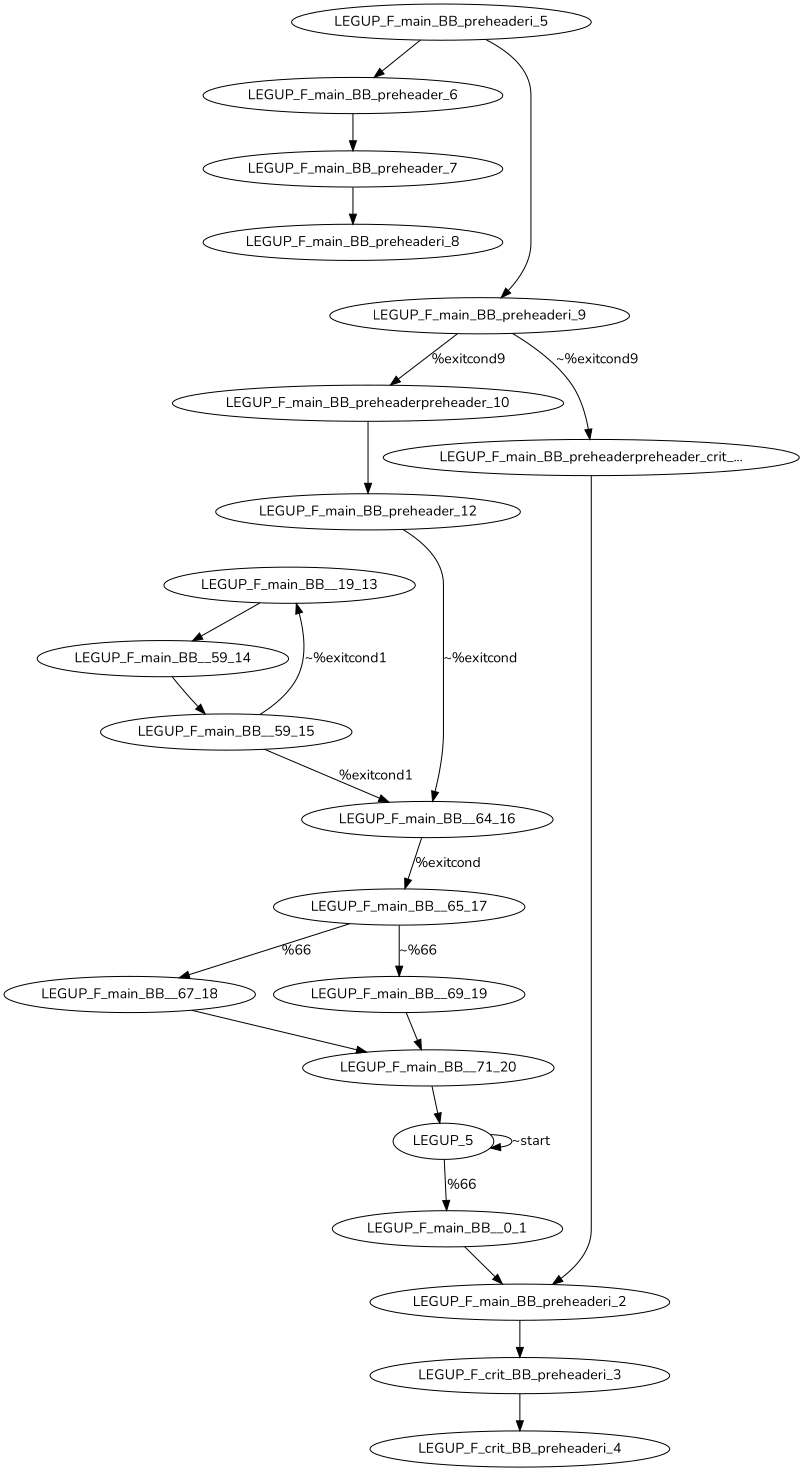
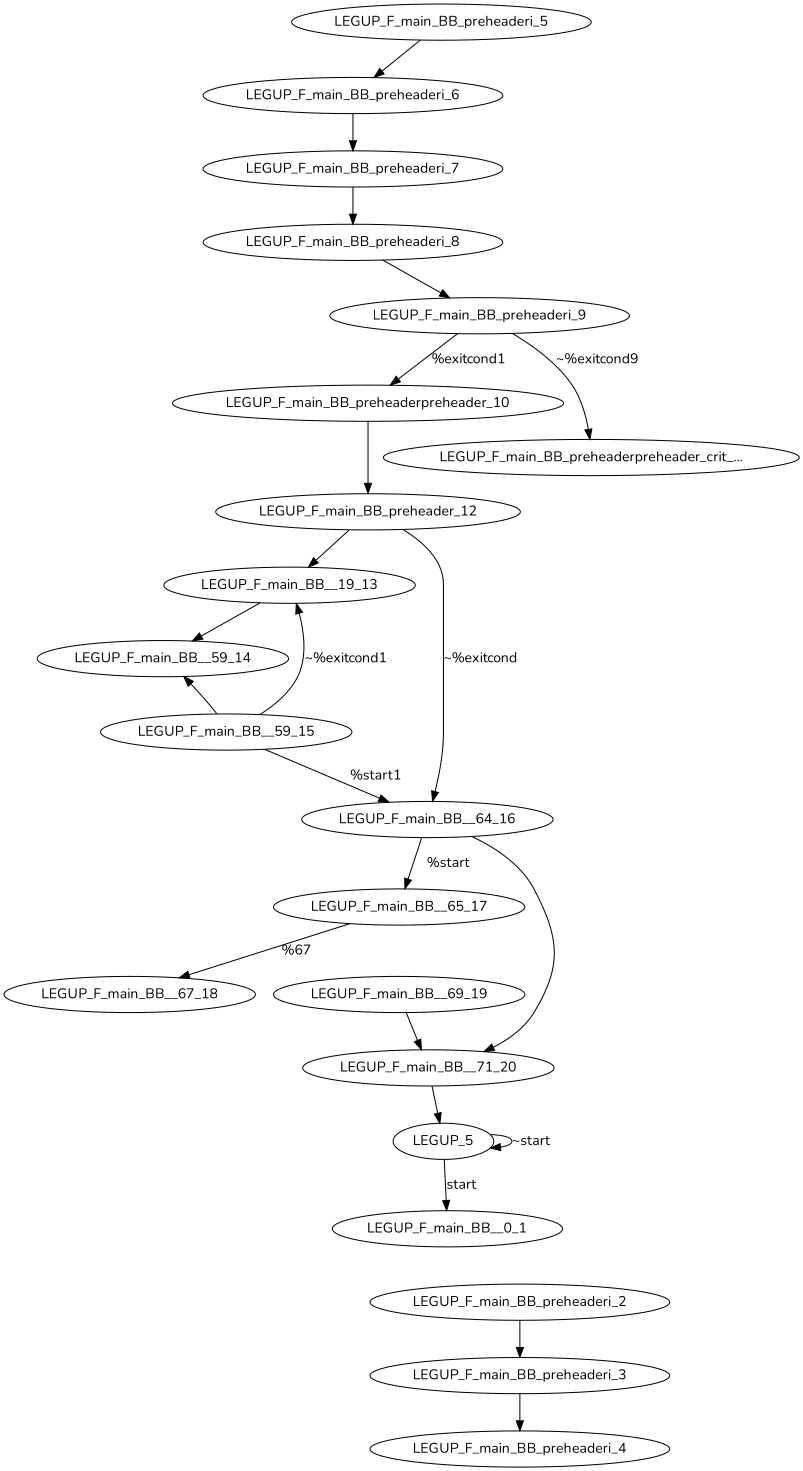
node "LEGUP_F_main_BB_preheader_6": label "LEGUP_F_main_BB_preheader_6" -> "LEGUP_F_main_BB_preheaderi_6"
edge "LEGUP_F_main_BB_preheaderi_5" -> "LEGUP_F_main_BB_preheaderi_9": now "LEGUP_F_main_BB_preheaderi_8" -> "LEGUP_F_main_BB_preheaderi_9"
node "LEGUP_F_main_BB_preheader_7": label "LEGUP_F_main_BB_preheader_7" -> "LEGUP_F_main_BB_preheaderi_7"
edge "LEGUP_F_main_BB_preheaderi_9" -> "LEGUP_F_main_BB_preheaderpreheader_10": label "%exitcond9" -> "%exitcond1"
edge "LEGUP_F_main_BB_preheader_12" -> "LEGUP_F_main_BB__19_13": added
edge "LEGUP_F_main_BB__59_14" -> "LEGUP_F_main_BB__59_15": reversed
edge "LEGUP_F_main_BB__59_15" -> "LEGUP_F_main_BB__64_16": label "%exitcond1" -> "%start1"
edge "LEGUP_F_main_BB__64_16" -> "LEGUP_F_main_BB__65_17": label "%exitcond" -> "%start"
edge "LEGUP_F_main_BB_preheaderpreheader_crit_..." -> "LEGUP_F_main_BB_preheaderi_2": removed
edge "LEGUP_F_main_BB__65_17" -> "LEGUP_F_main_BB__69_19": removed, label "~%66"
edge "LEGUP_F_main_BB__65_17" -> "LEGUP_F_main_BB__67_18": label "%66" -> "%67"
edge "LEGUP_F_main_BB__67_18" -> "LEGUP_F_main_BB__71_20": now "LEGUP_F_main_BB__64_16" -> "LEGUP_F_main_BB__71_20"
edge "LEGUP_5" -> "LEGUP_F_main_BB__0_1": label "%66" -> "start"
edge "LEGUP_F_main_BB__0_1" -> "LEGUP_F_main_BB_preheaderi_2": removed
node "LEGUP_F_crit_BB_preheaderi_3": label "LEGUP_F_crit_BB_preheaderi_3" -> "LEGUP_F_main_BB_preheaderi_3"
node "LEGUP_F_crit_BB_preheaderi_4": label "LEGUP_F_crit_BB_preheaderi_4" -> "LEGUP_F_main_BB_preheaderi_4"
